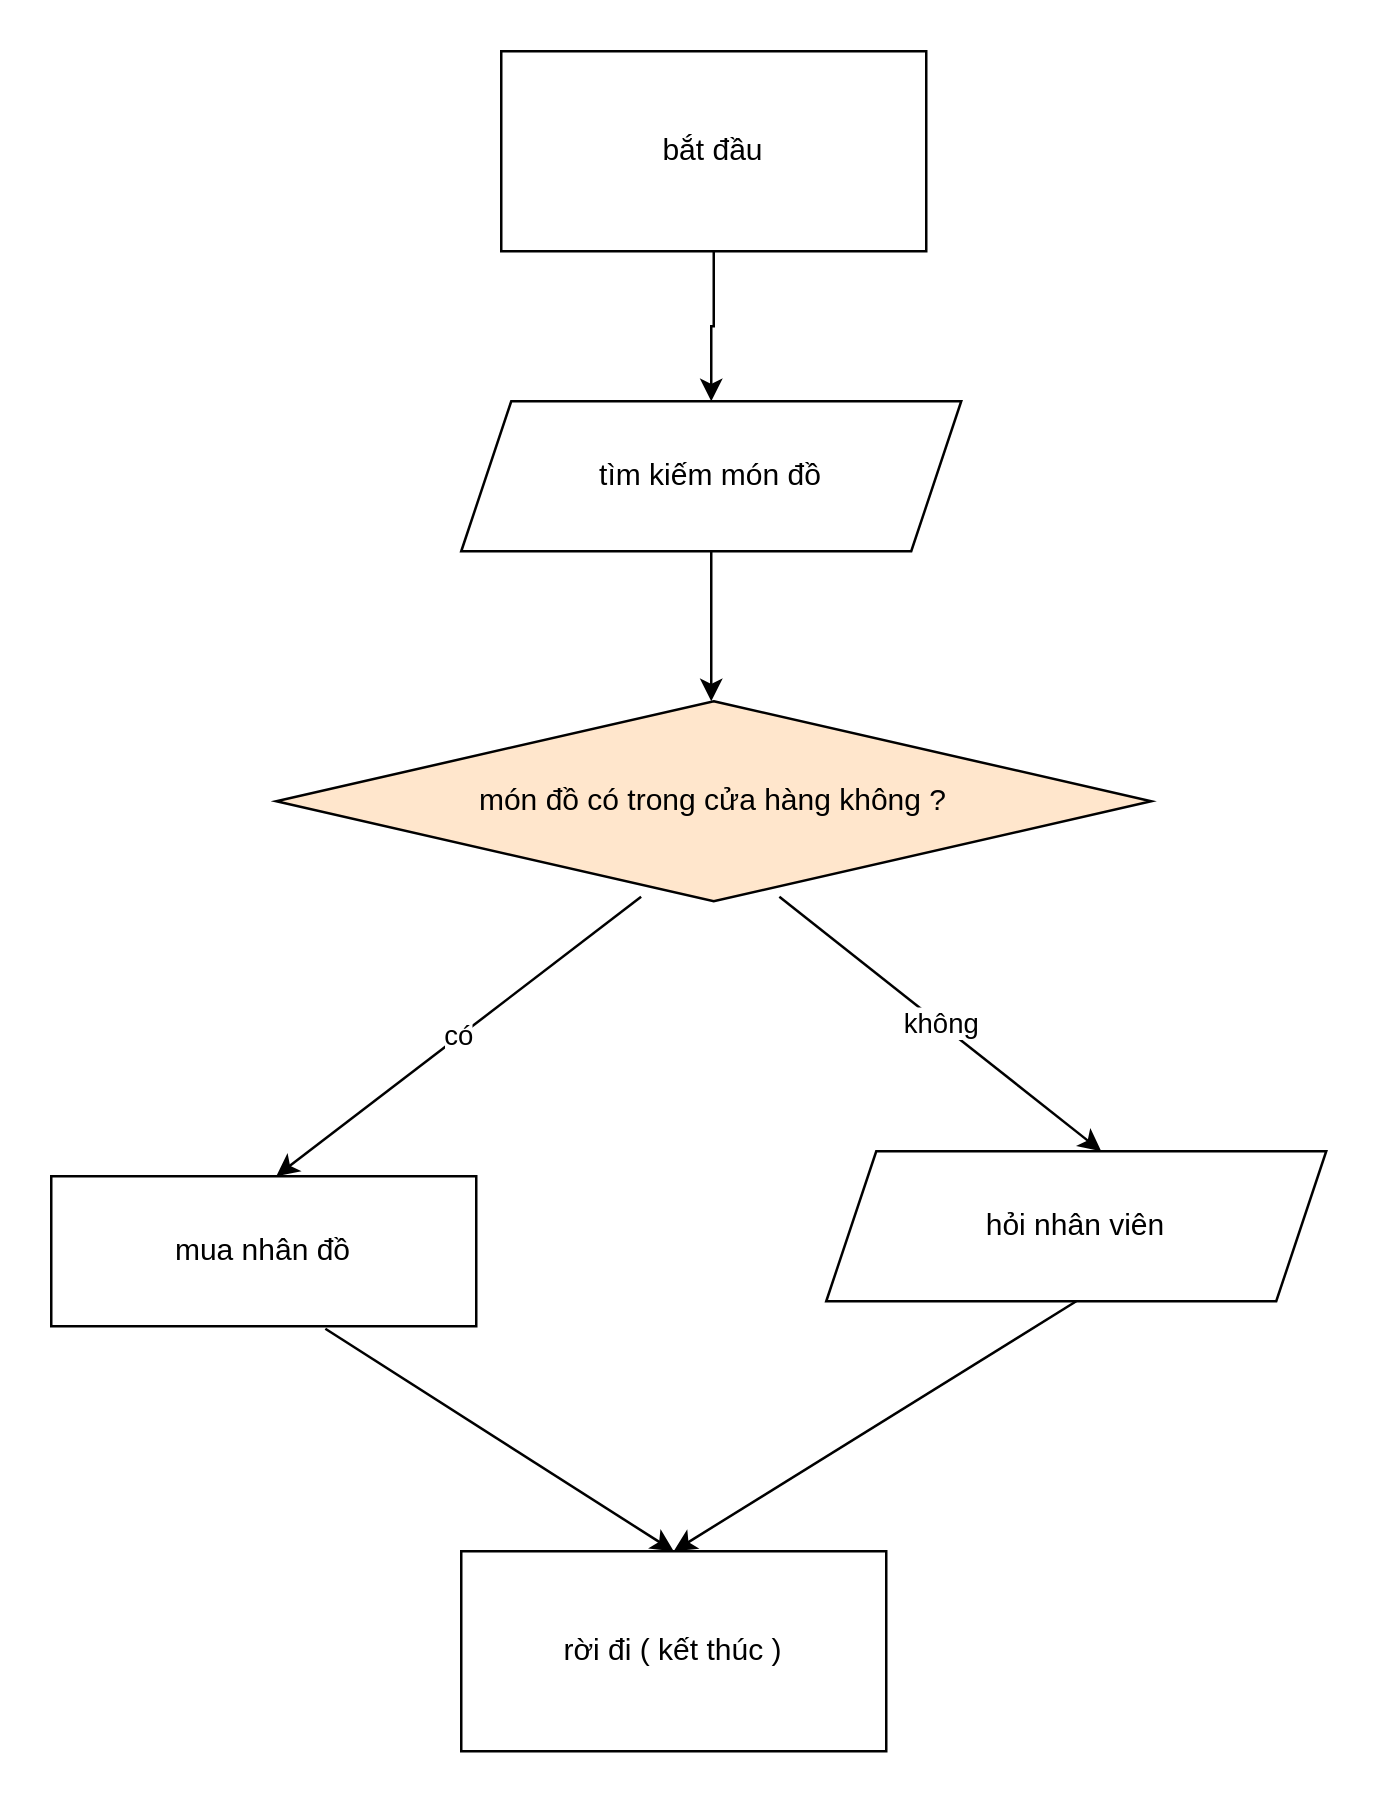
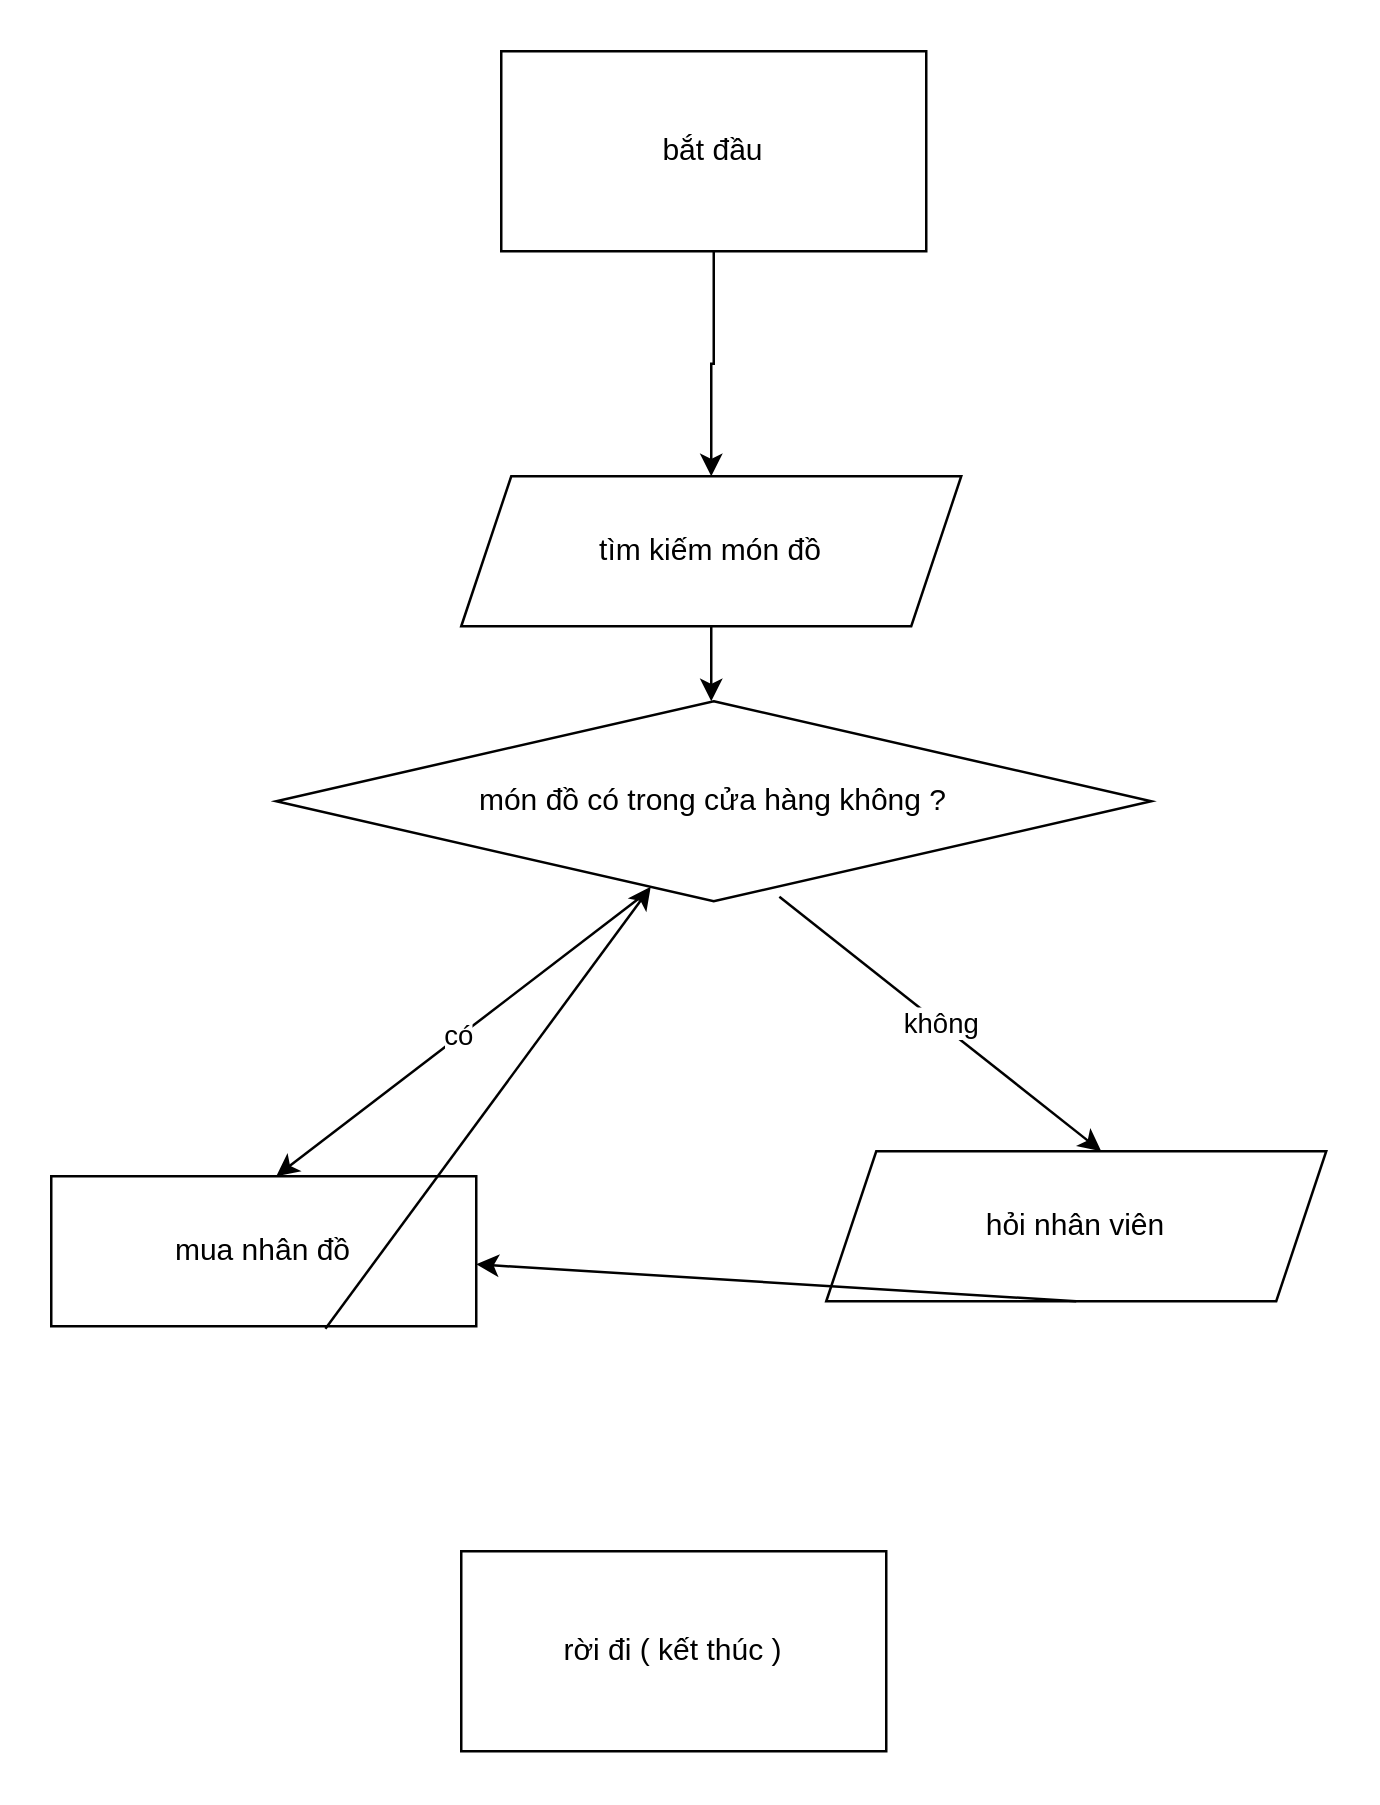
node "tìm kiếm món đồ": moved (711, 476) -> (711, 551)
node "món đồ có trong cửa hàng không ?": fillcolor #ffe6cc -> #ffffff
edge "hỏi nhân viên" -> "rời đi ( kết thúc )": now "hỏi nhân viên" -> "mua nhân đồ"
edge "mua nhân đồ" -> "rời đi ( kết thúc )": now "mua nhân đồ" -> "món đồ có trong cửa hàng không ?"
